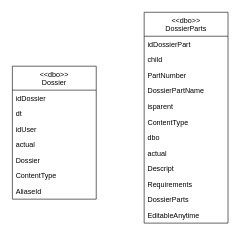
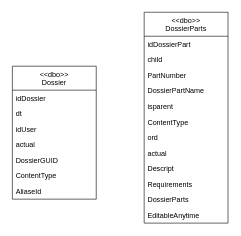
node "dbo": label "dbo" -> "ord"
node "Dossier": label "Dossier" -> "DossierGUID"
